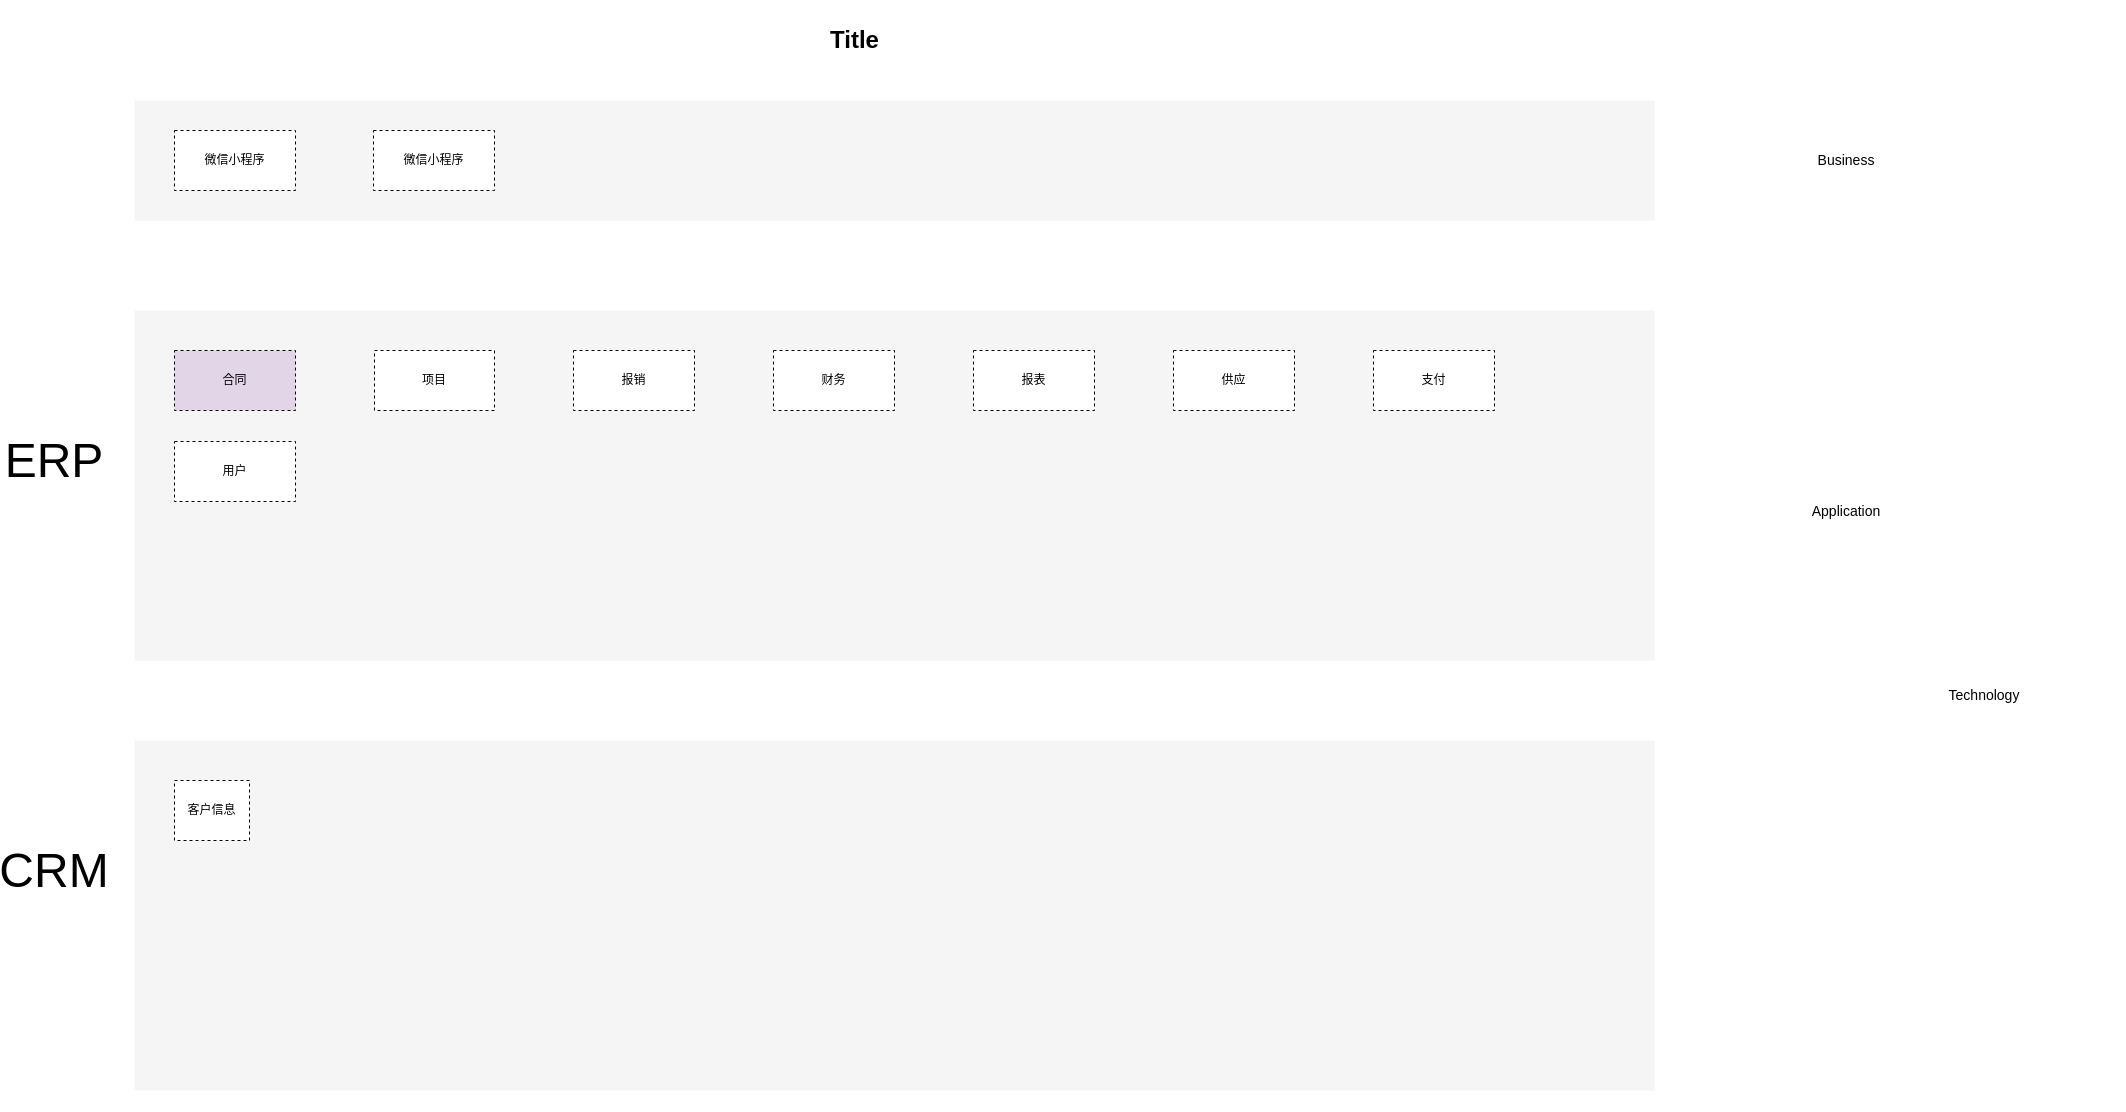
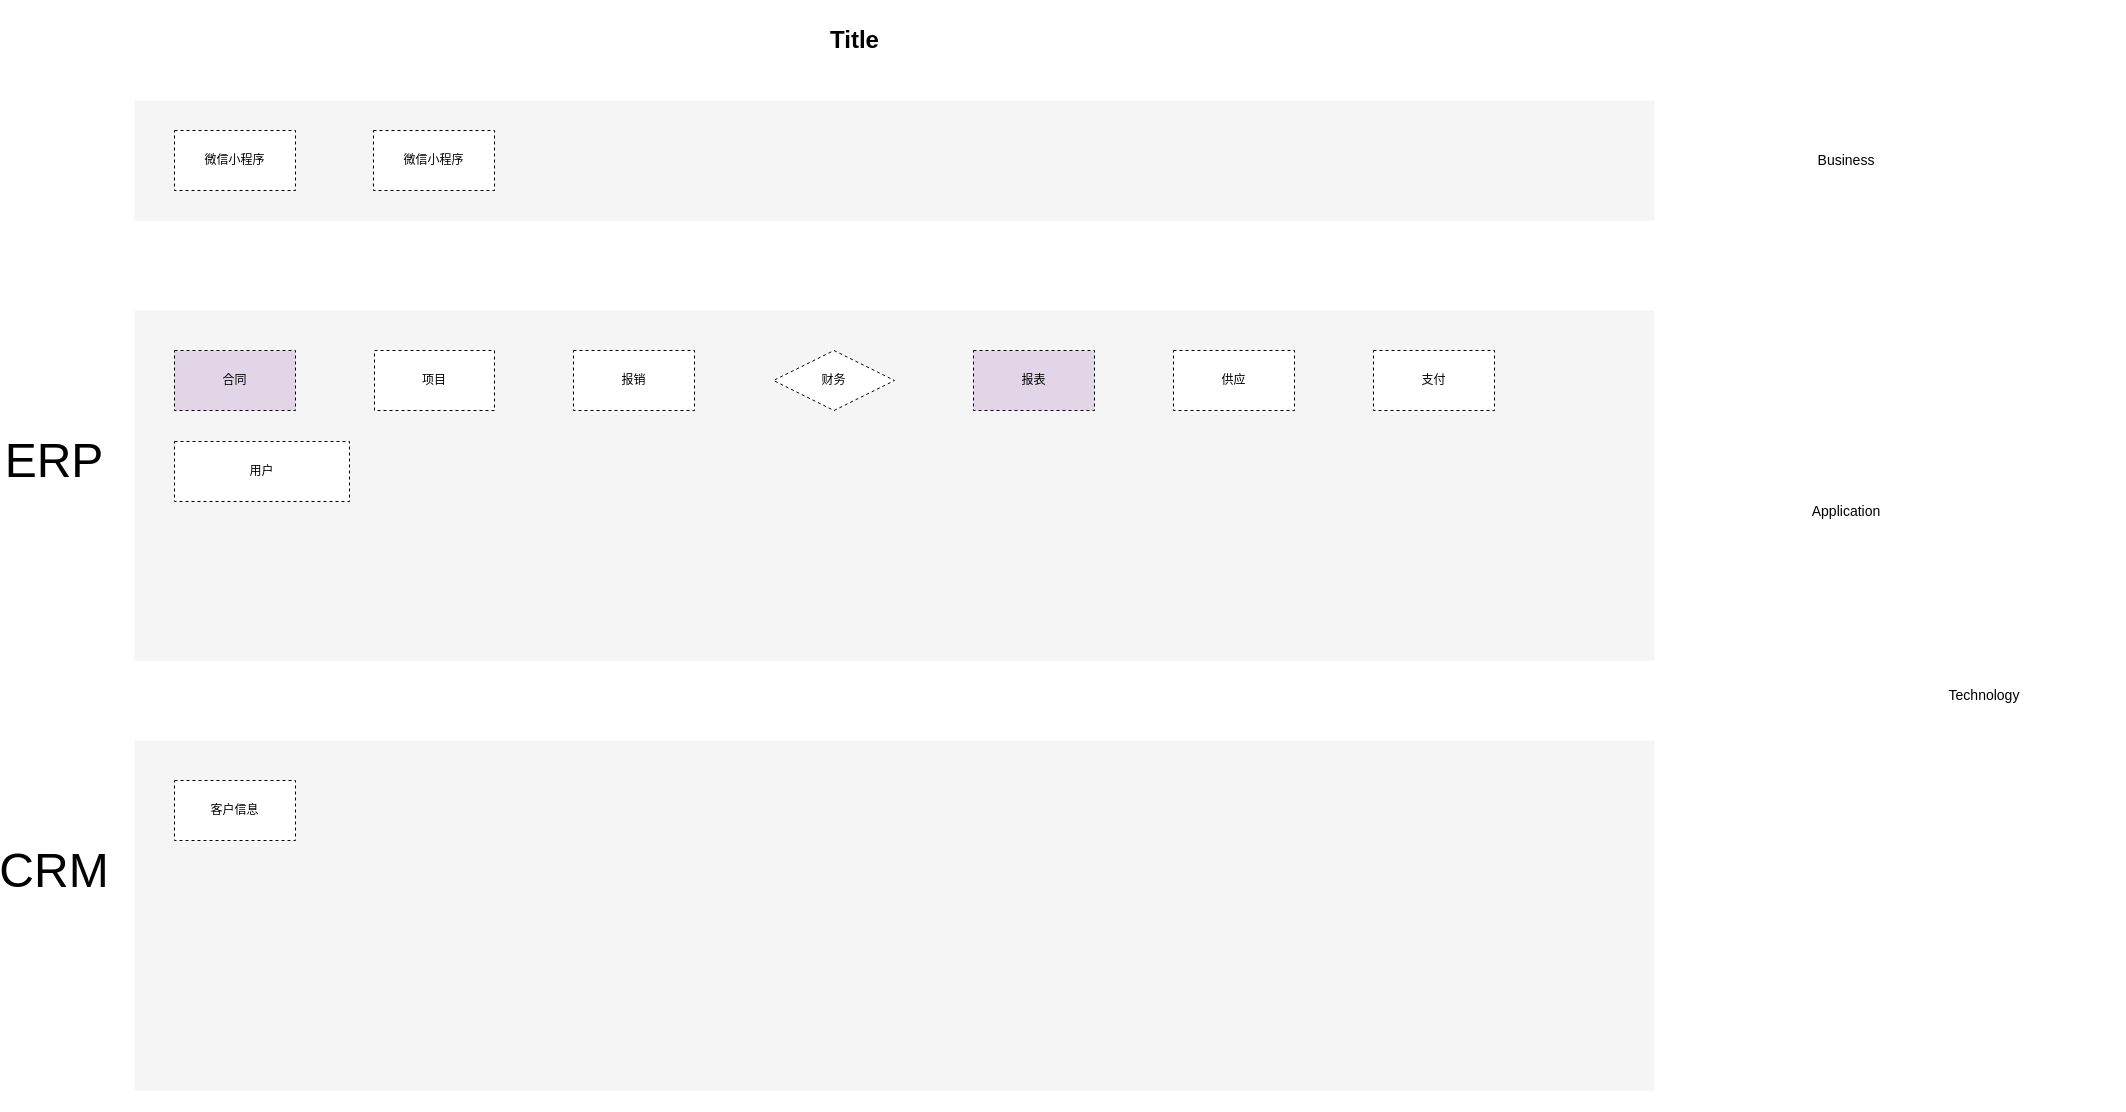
node "财务": shape rectangle -> diamond
node "报表": fillcolor #ffffff -> #e1d5e7
node "用户": size 121x60 -> 175x60
node "客户信息": size 75x60 -> 121x60
